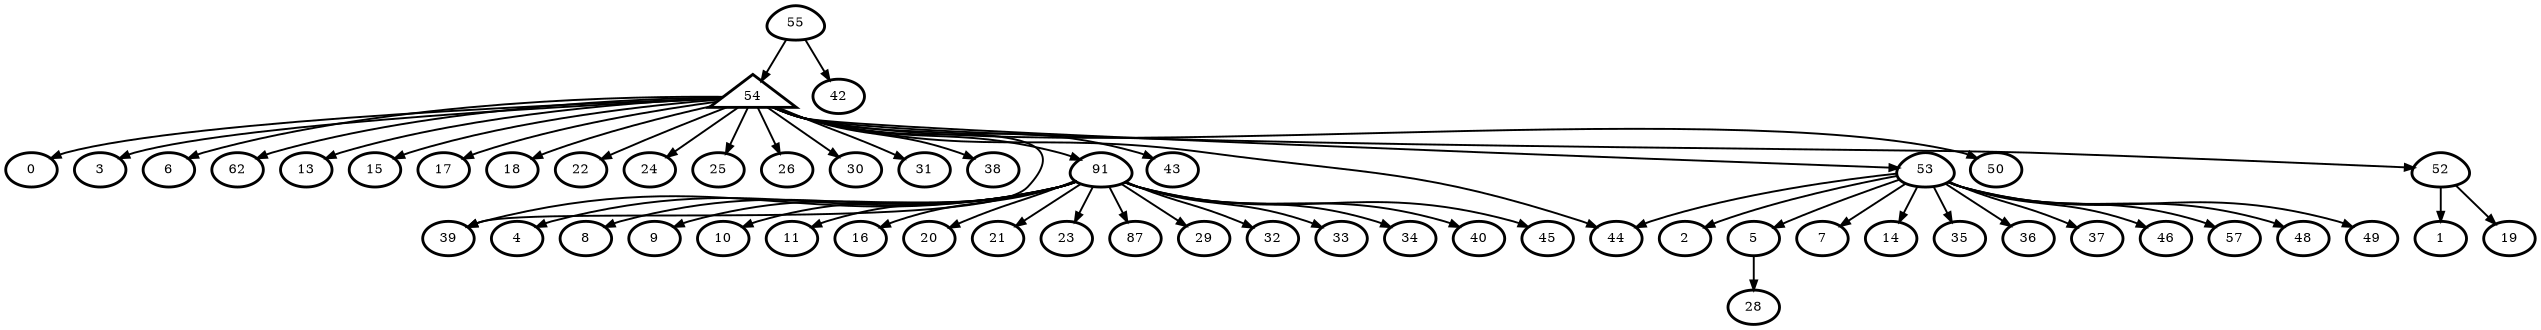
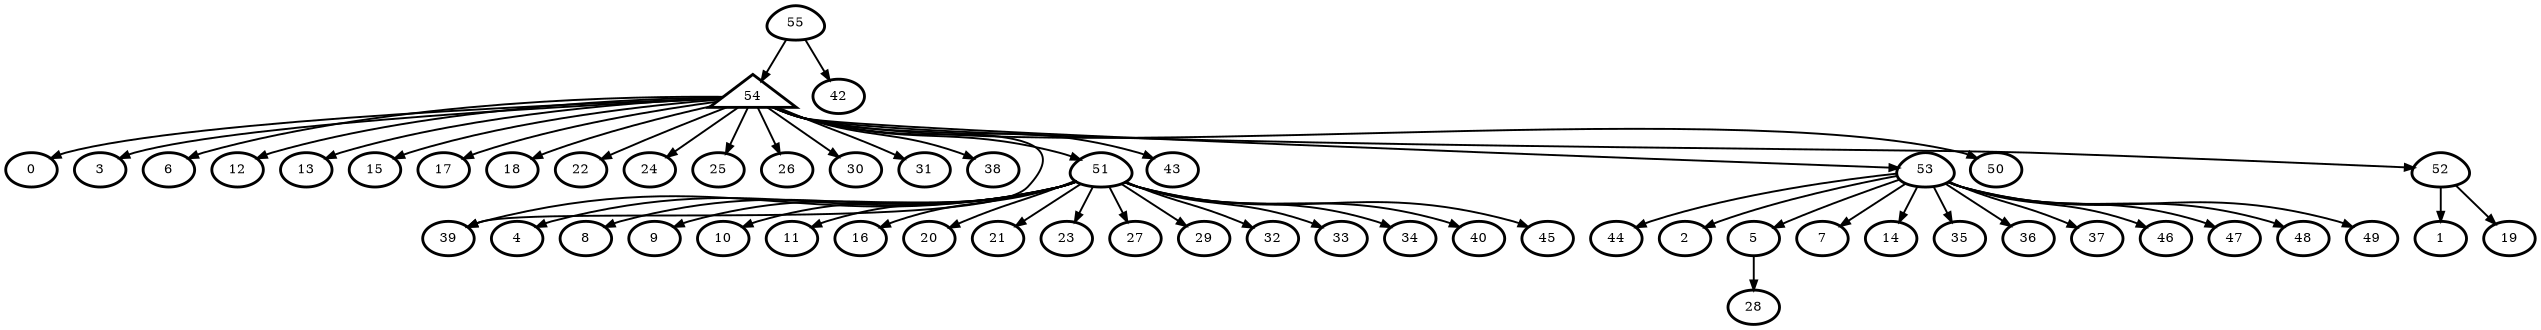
edge "54" -> "44": removed
node "62": label "62" -> "12"
node "91": label "91" -> "51"
node "87": label "87" -> "27"
node "57": label "57" -> "47"
